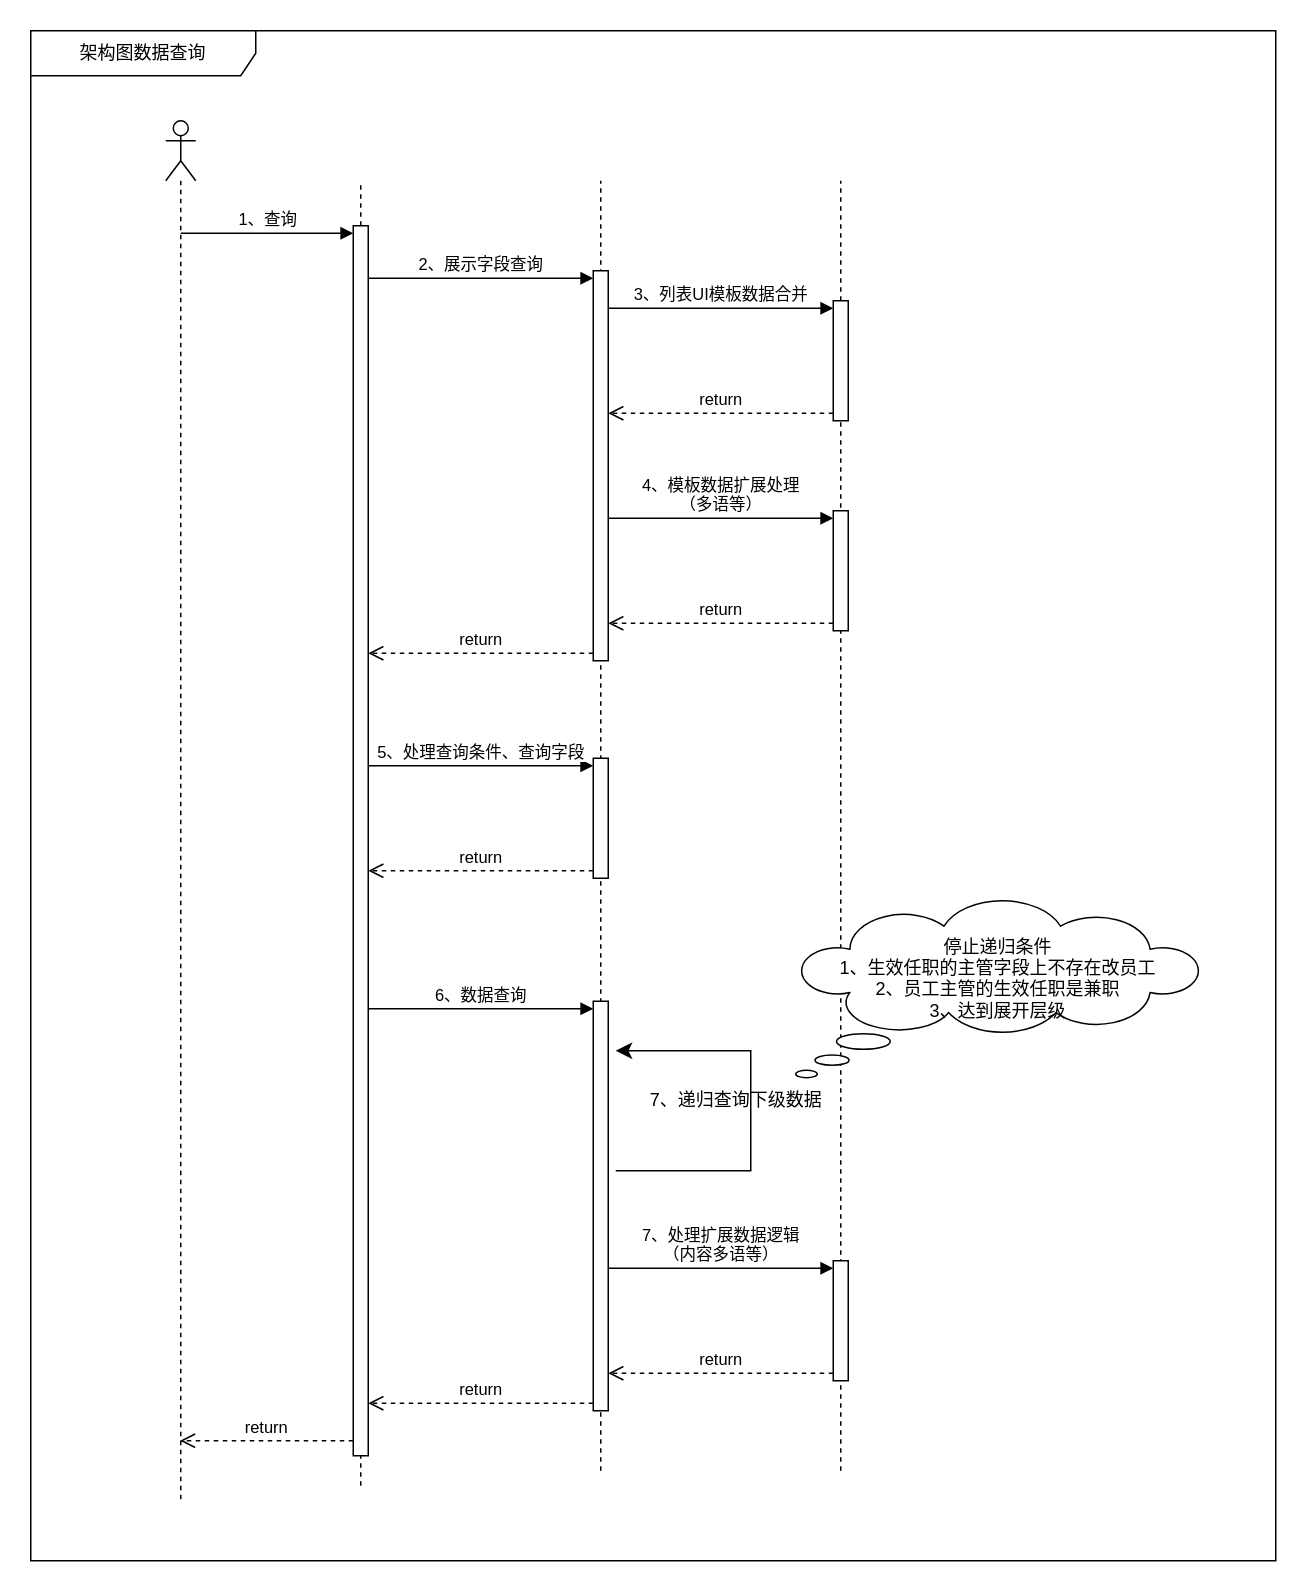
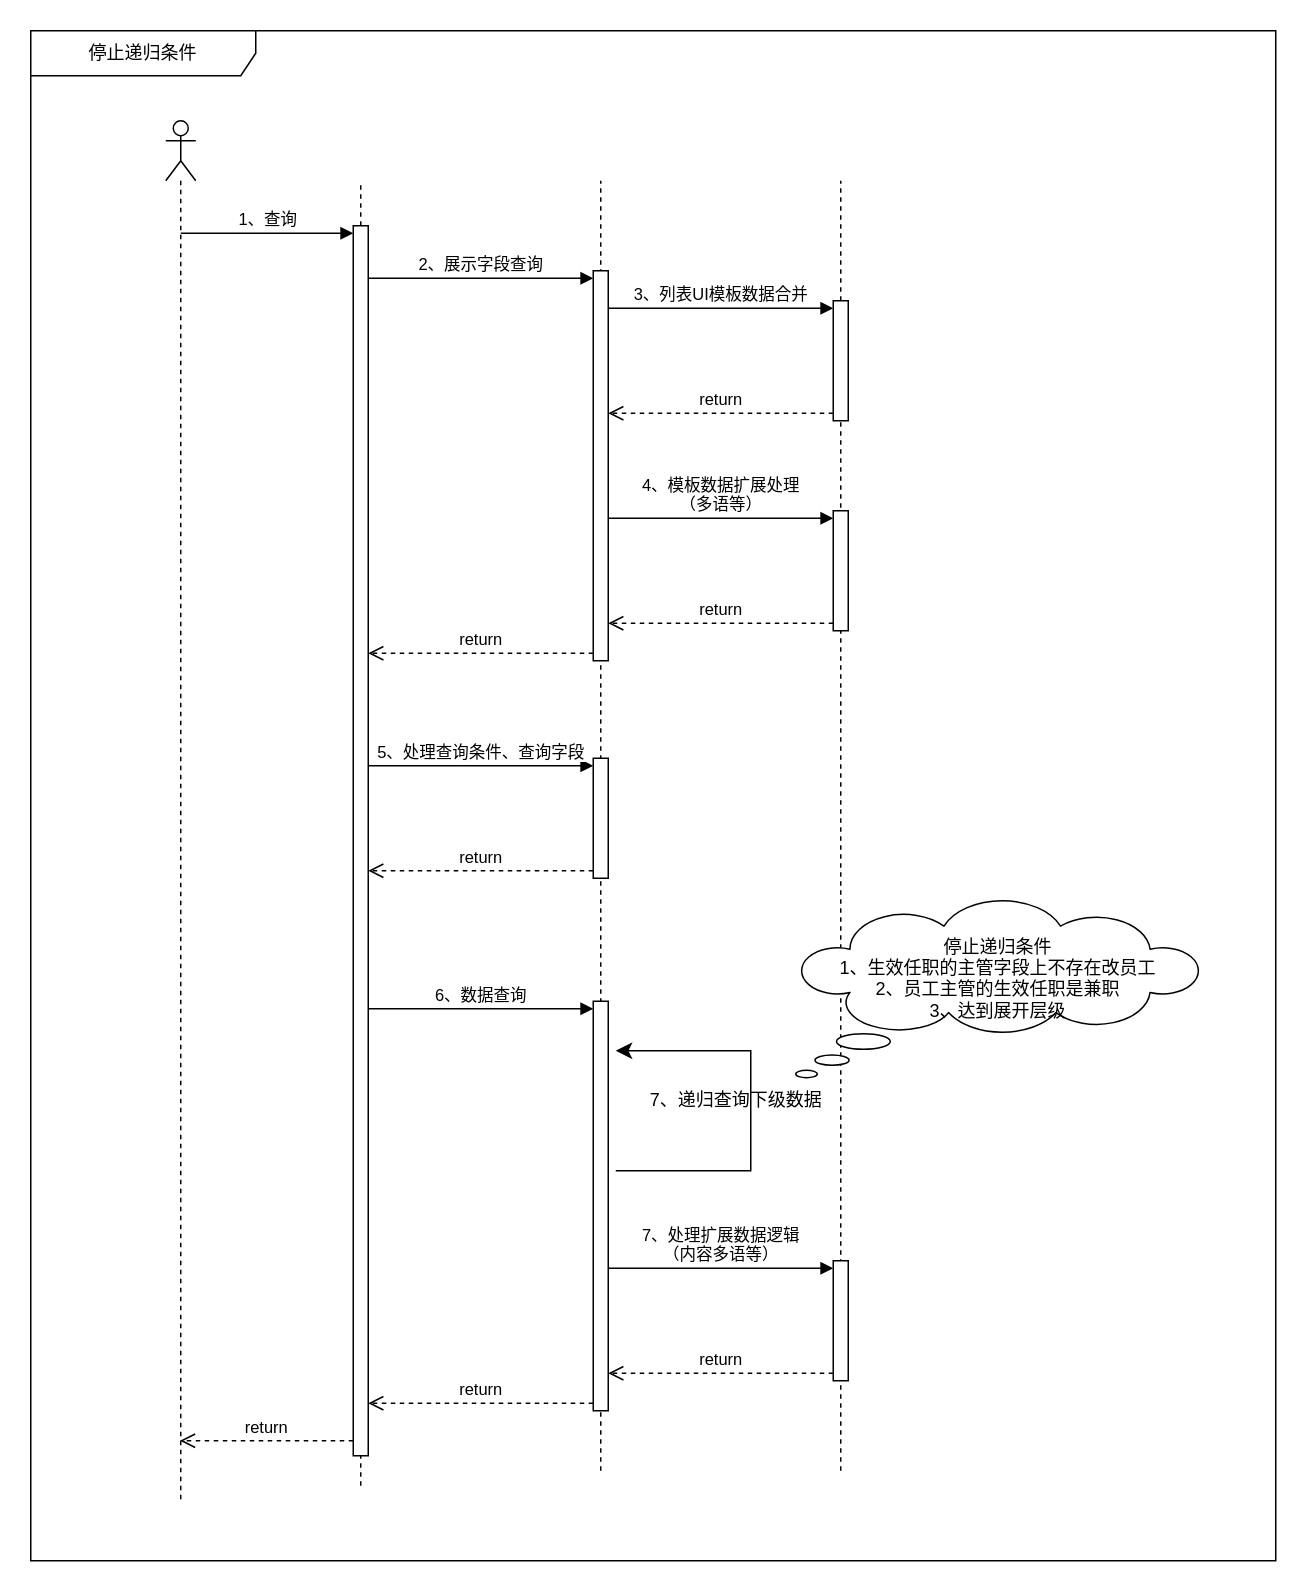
node "架构图数据查询": label "架构图数据查询" -> "停止递归条件"
